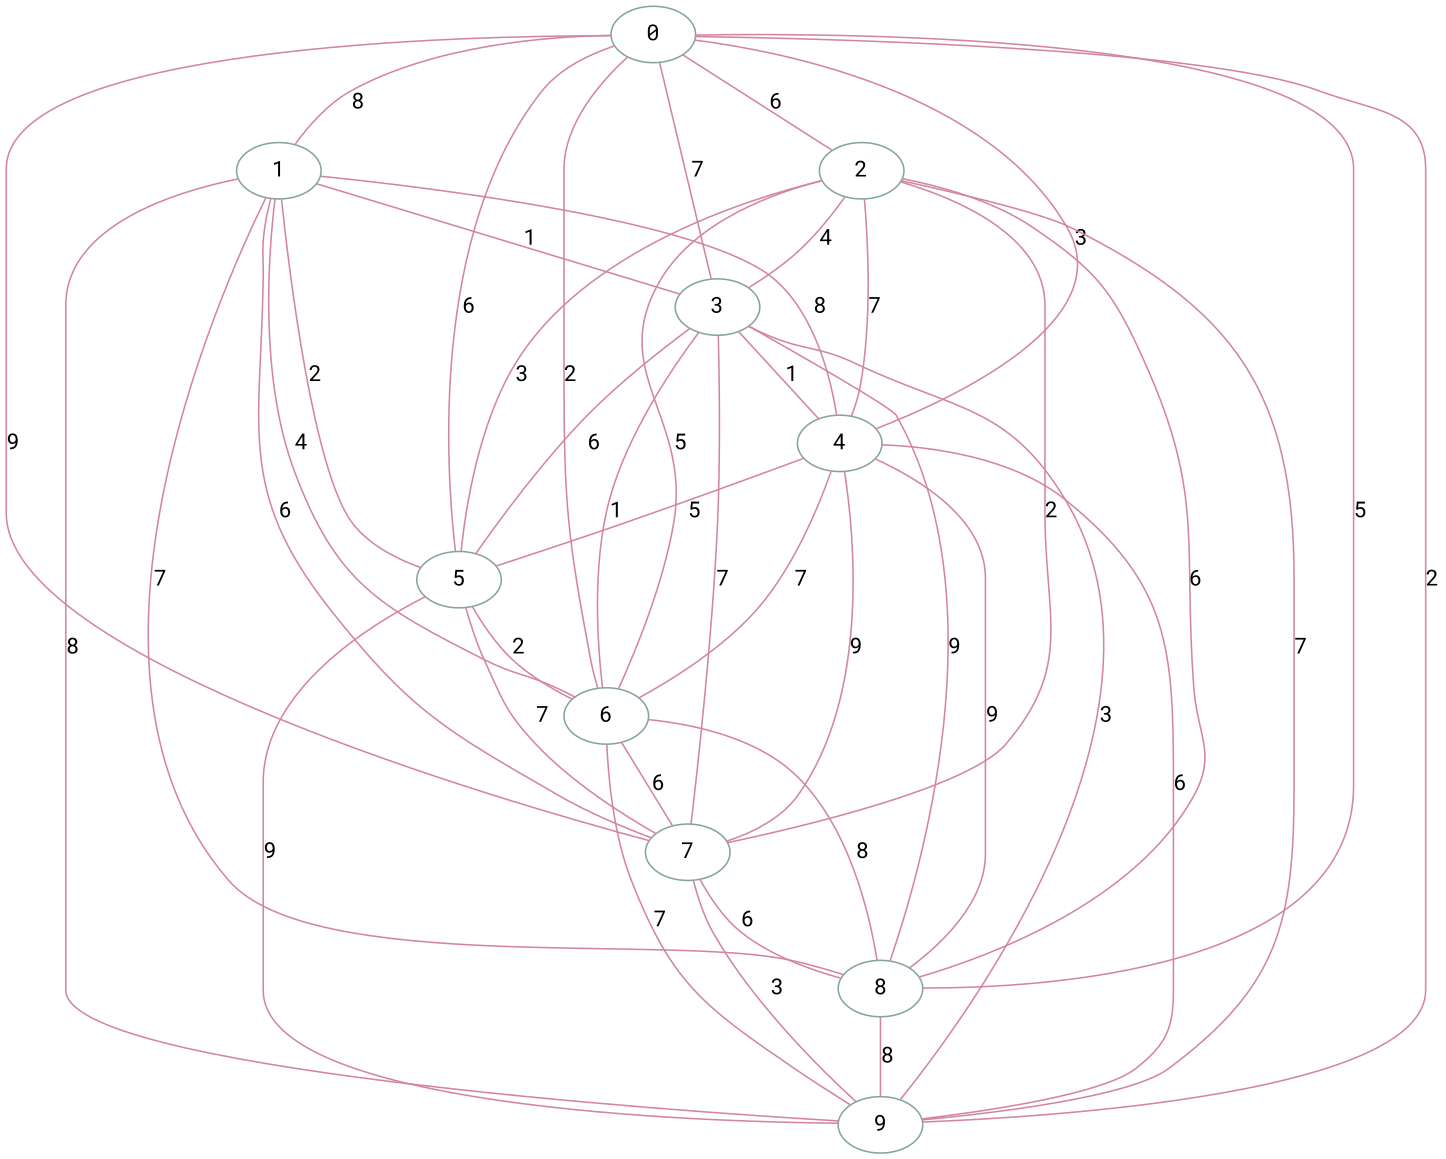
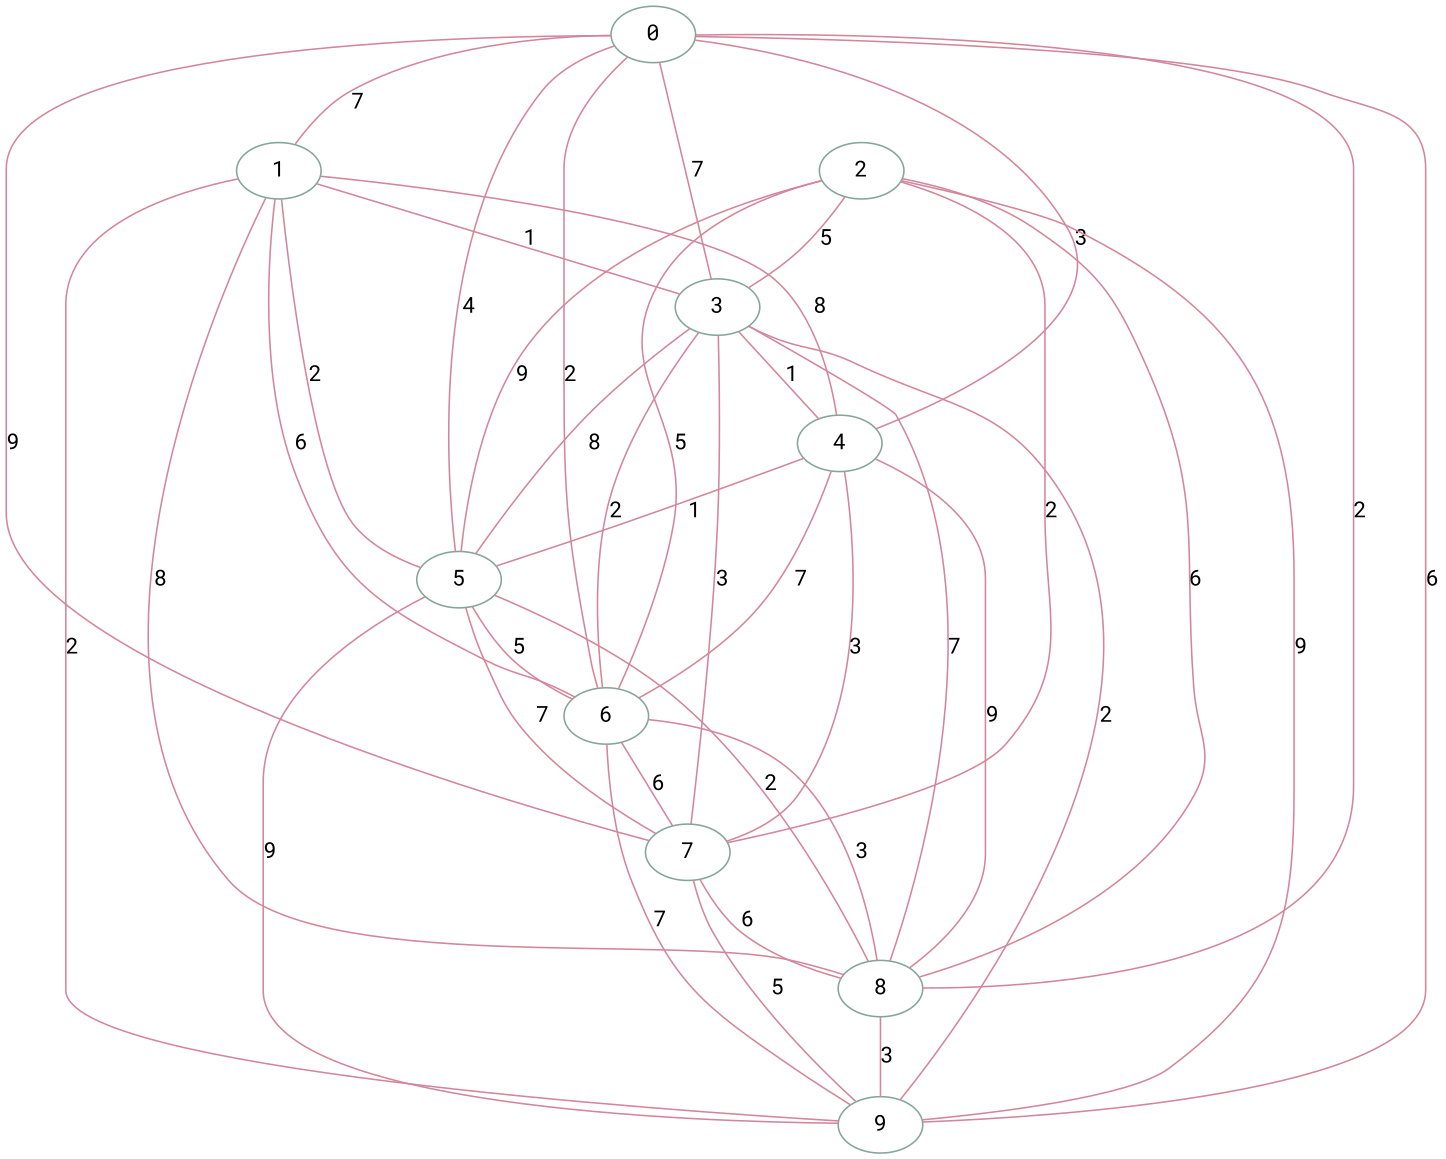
edge "0" -- "2": removed, label "6"
edge "0" -- "1": label "8" -> "7"
edge "2" -- "3": label "4" -> "5"
edge "0" -- "5": label "6" -> "4"
edge "2" -- "4": removed, label "7"
edge "2" -- "5": label "3" -> "9"
edge "1" -- "6": label "4" -> "6"
edge "3" -- "5": label "6" -> "8"
edge "3" -- "6": label "1" -> "2"
edge "4" -- "5": label "5" -> "1"
edge "0" -- "8": label "5" -> "2"
edge "1" -- "8": label "7" -> "8"
edge "3" -- "7": label "7" -> "3"
edge "0" -- "9": label "2" -> "6"
edge "1" -- "7": removed, label "6"
edge "1" -- "9": label "8" -> "2"
edge "5" -- "6": label "2" -> "5"
edge "4" -- "7": label "9" -> "3"
edge "3" -- "8": label "9" -> "7"
edge "2" -- "9": label "7" -> "9"
edge "3" -- "9": label "3" -> "2"
edge "5" -- "8": added, label "2"
edge "4" -- "9": removed, label "6"
edge "6" -- "8": label "8" -> "3"
edge "7" -- "9": label "3" -> "5"
edge "8" -- "9": label "8" -> "3"
